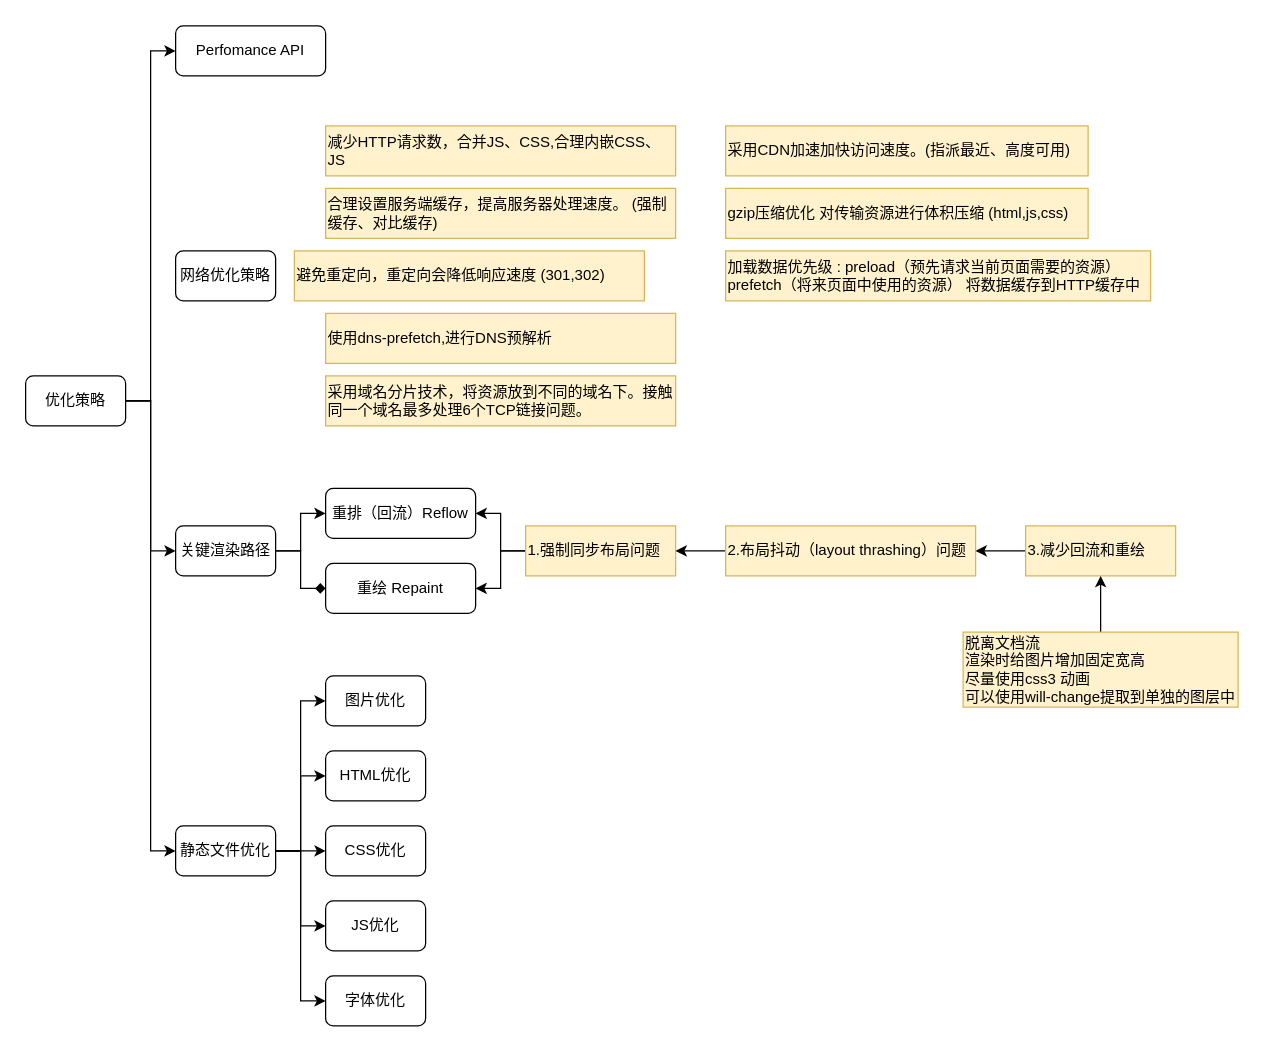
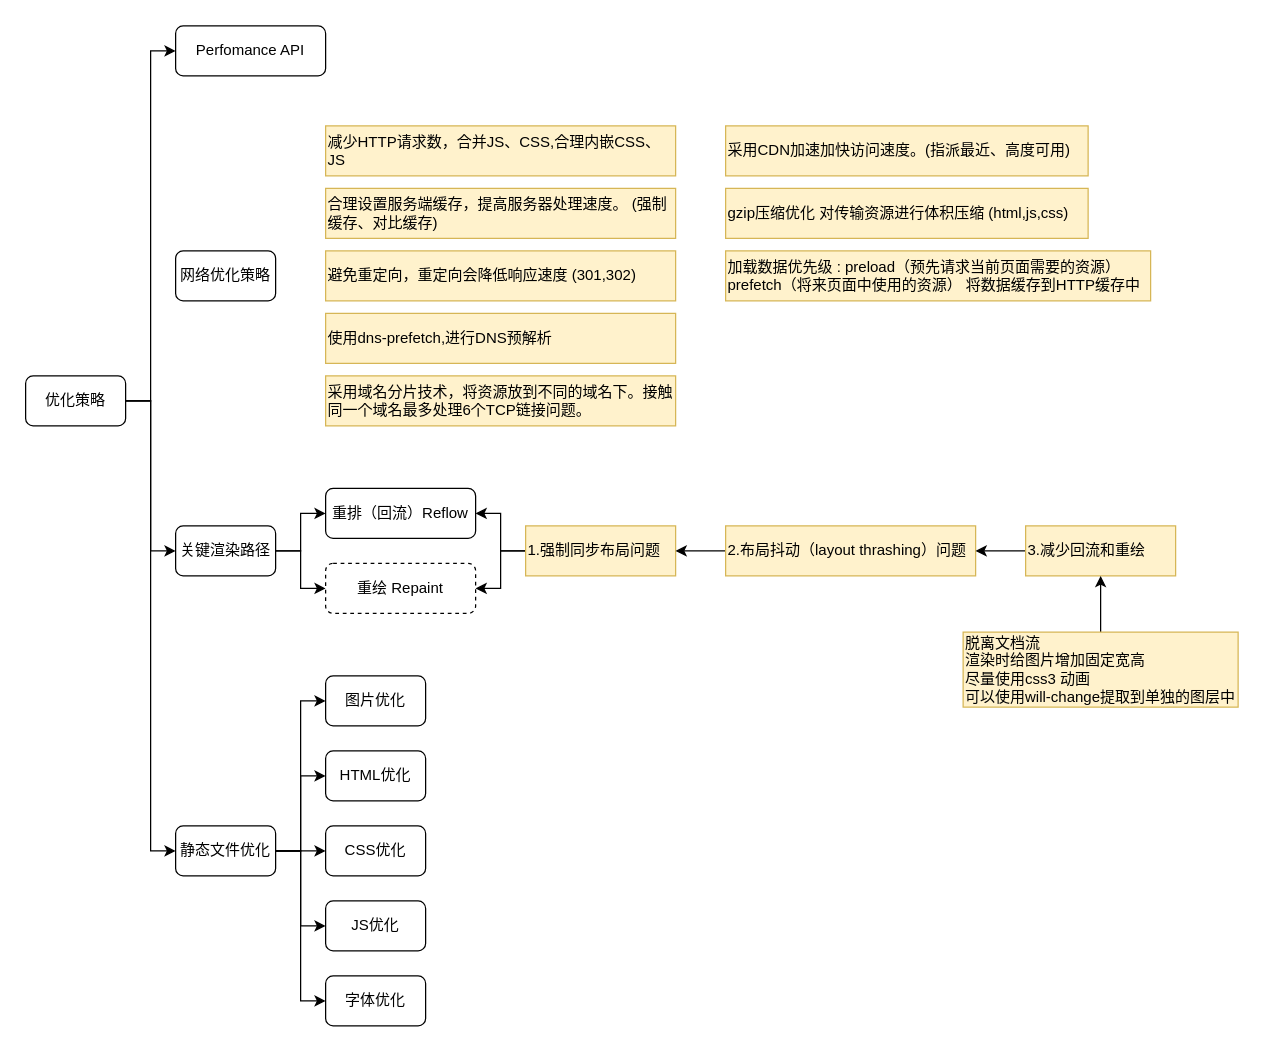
node "避免重定向，重定向会降低响应速度 (301,302)": moved (469, 276) -> (501, 276)
edge "关键渲染路径" -> "重绘 Repaint": arrowhead diamond -> classic
node "重绘 Repaint": style solid -> dashed
